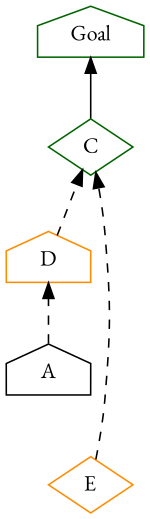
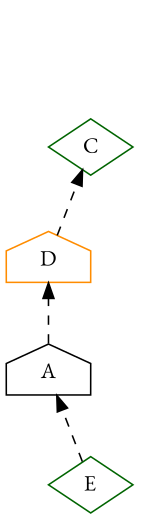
node "Goal": removed
edge "E" -> "C": now "E" -> "A"
node "E": color darkorange -> darkgreen
